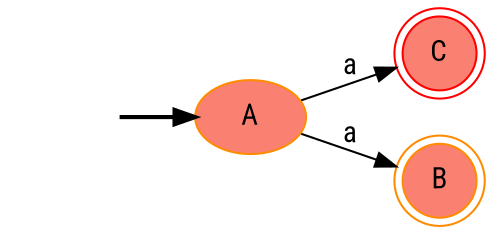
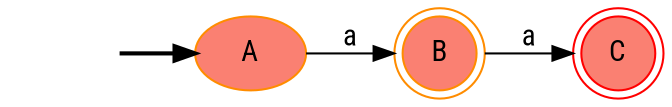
edge "A" -> "C": now "B" -> "C"
